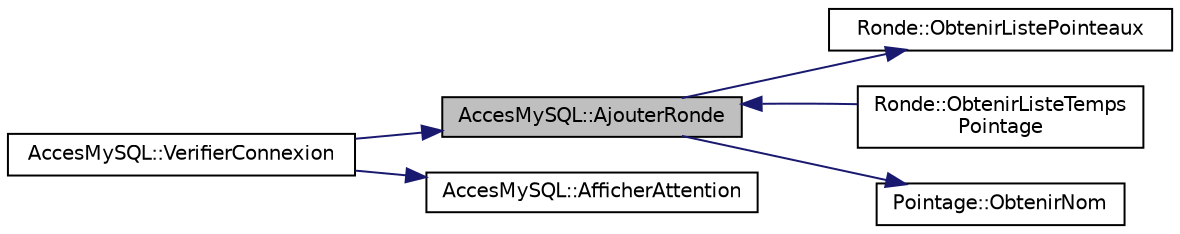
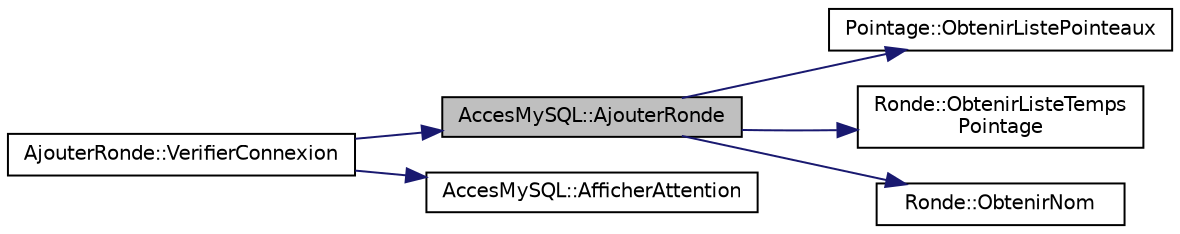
node "Ronde::ObtenirListePointeaux": label "Ronde::ObtenirListePointeaux" -> "Pointage::ObtenirListePointeaux"
edge "Ronde::ObtenirListeTemps Pointage" -> "AccesMySQL::AjouterRonde": reversed
node "AccesMySQL::VerifierConnexion": label "AccesMySQL::VerifierConnexion" -> "AjouterRonde::VerifierConnexion"
node "Pointage::ObtenirNom": label "Pointage::ObtenirNom" -> "Ronde::ObtenirNom"
